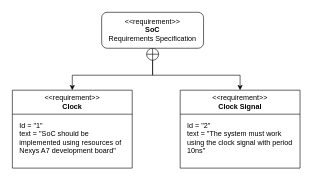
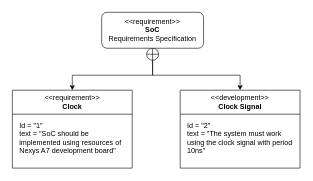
node "<<requirement>> Clock Signal": label "<<requirement>> Clock Signal" -> "<<development>> Clock Signal"
